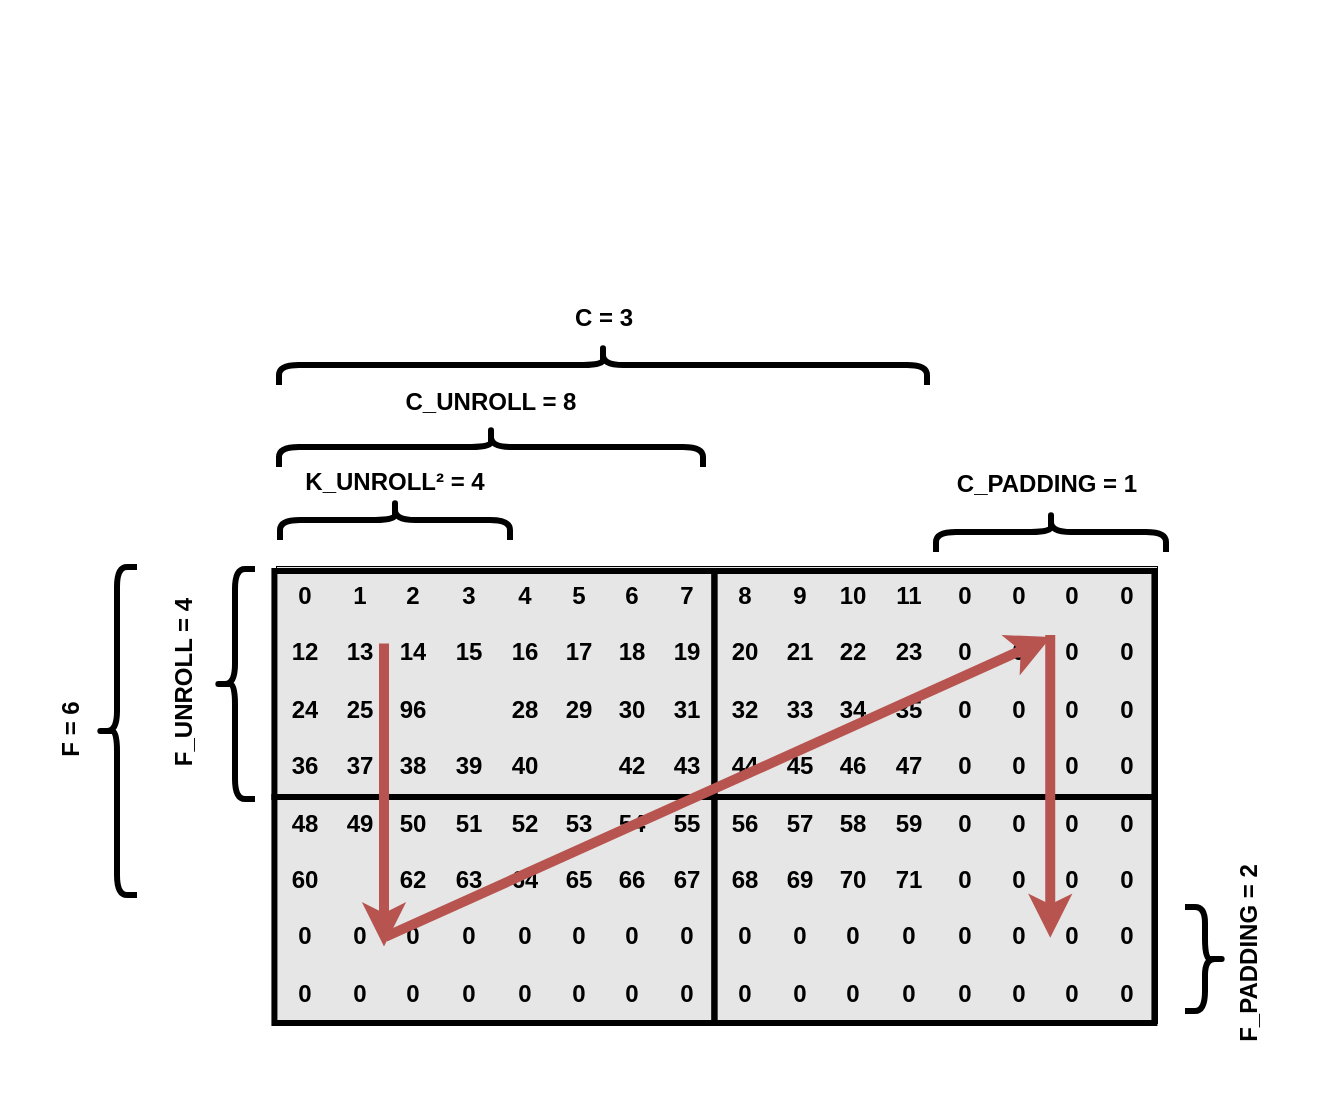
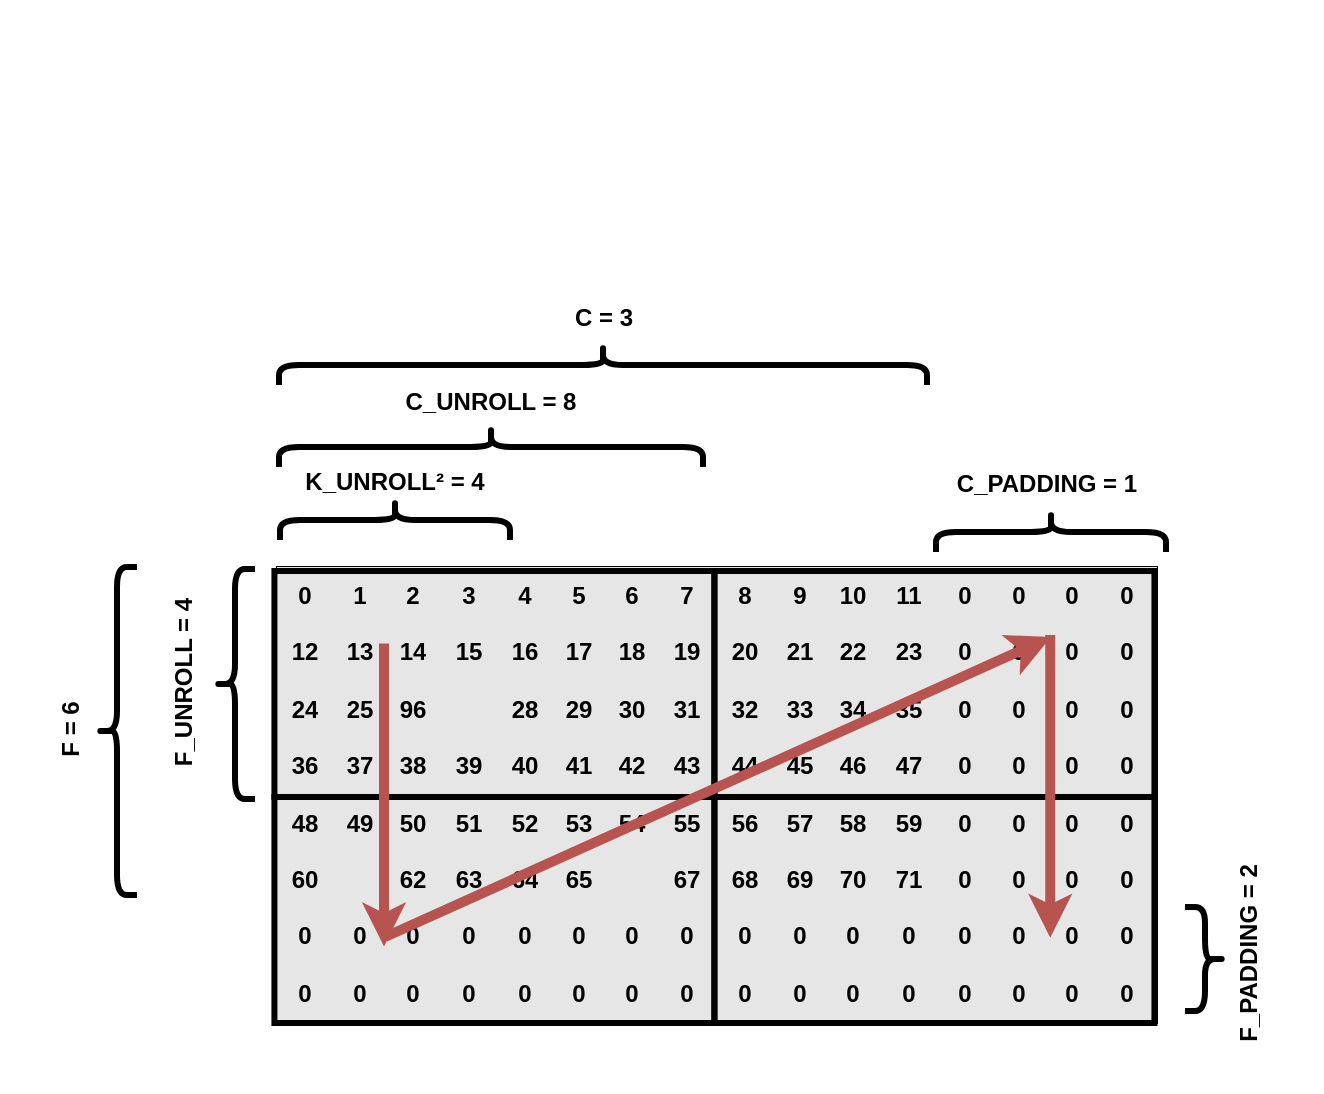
node "41": added
node "66": removed
